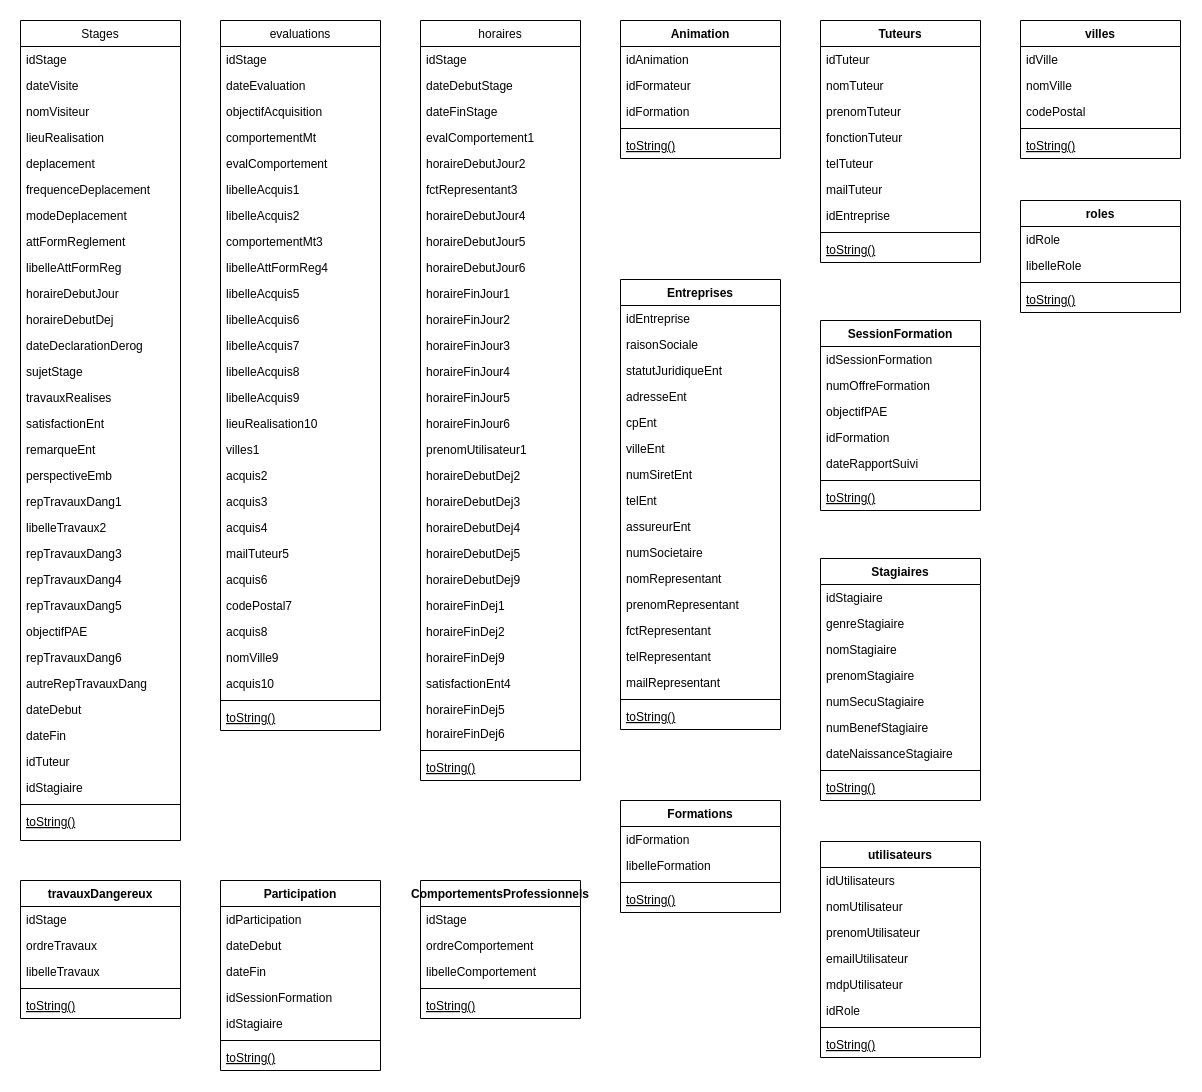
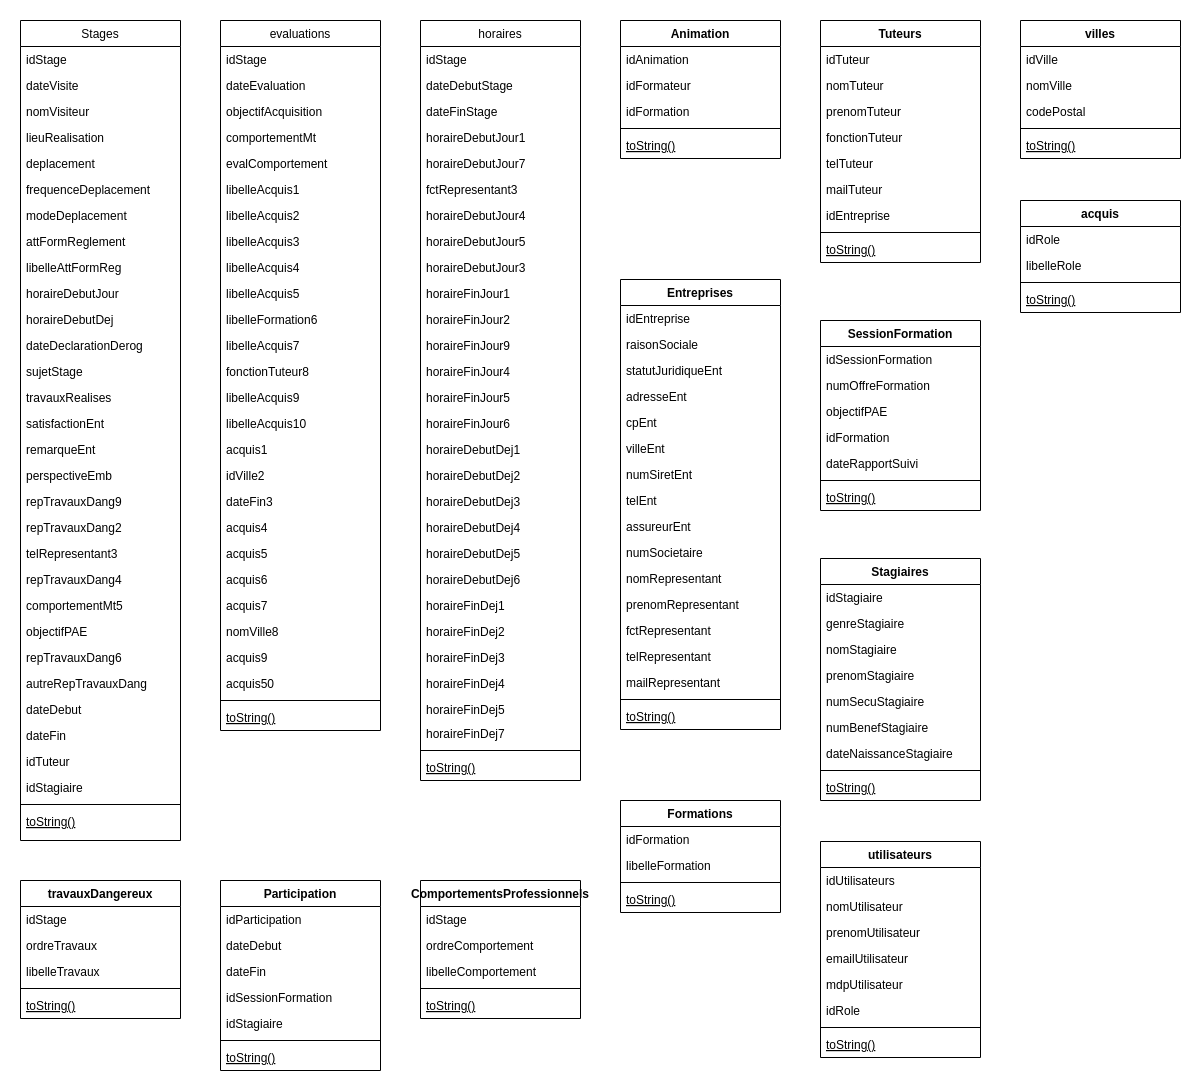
node "evalComportement1": label "evalComportement1" -> "horaireDebutJour1"
node "horaireDebutJour2": label "horaireDebutJour2" -> "horaireDebutJour7"
node "roles": label "roles" -> "acquis"
node "comportementMt3": label "comportementMt3" -> "libelleAcquis3"
node "libelleAttFormReg4": label "libelleAttFormReg4" -> "libelleAcquis4"
node "horaireDebutJour6": label "horaireDebutJour6" -> "horaireDebutJour3"
node "libelleAcquis6": label "libelleAcquis6" -> "libelleFormation6"
node "horaireFinJour3": label "horaireFinJour3" -> "horaireFinJour9"
node "libelleAcquis8": label "libelleAcquis8" -> "fonctionTuteur8"
node "lieuRealisation10": label "lieuRealisation10" -> "libelleAcquis10"
node "villes1": label "villes1" -> "acquis1"
node "prenomUtilisateur1": label "prenomUtilisateur1" -> "horaireDebutDej1"
node "acquis2": label "acquis2" -> "idVille2"
node "repTravauxDang1": label "repTravauxDang1" -> "repTravauxDang9"
node "acquis3": label "acquis3" -> "dateFin3"
node "libelleTravaux2": label "libelleTravaux2" -> "repTravauxDang2"
node "repTravauxDang3": label "repTravauxDang3" -> "telRepresentant3"
node "mailTuteur5": label "mailTuteur5" -> "acquis5"
node "horaireDebutDej9": label "horaireDebutDej9" -> "horaireDebutDej6"
node "repTravauxDang5": label "repTravauxDang5" -> "comportementMt5"
node "codePostal7": label "codePostal7" -> "acquis7"
node "acquis8": label "acquis8" -> "nomVille8"
node "nomVille9": label "nomVille9" -> "acquis9"
node "horaireFinDej9": label "horaireFinDej9" -> "horaireFinDej3"
node "acquis10": label "acquis10" -> "acquis50"
node "satisfactionEnt4": label "satisfactionEnt4" -> "horaireFinDej4"
node "horaireFinDej6": label "horaireFinDej6" -> "horaireFinDej7"
